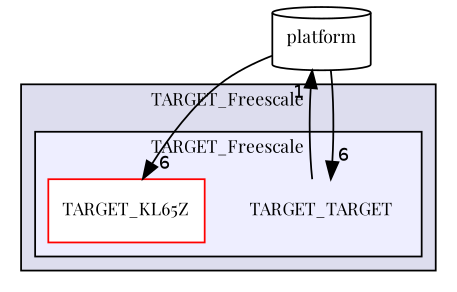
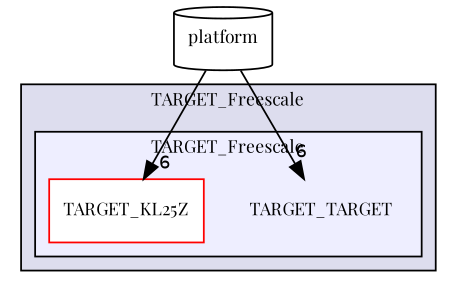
edge "TARGET_TARGET" -> "platform": removed
node "TARGET_KL65Z": label "TARGET_KL65Z" -> "TARGET_KL25Z"
